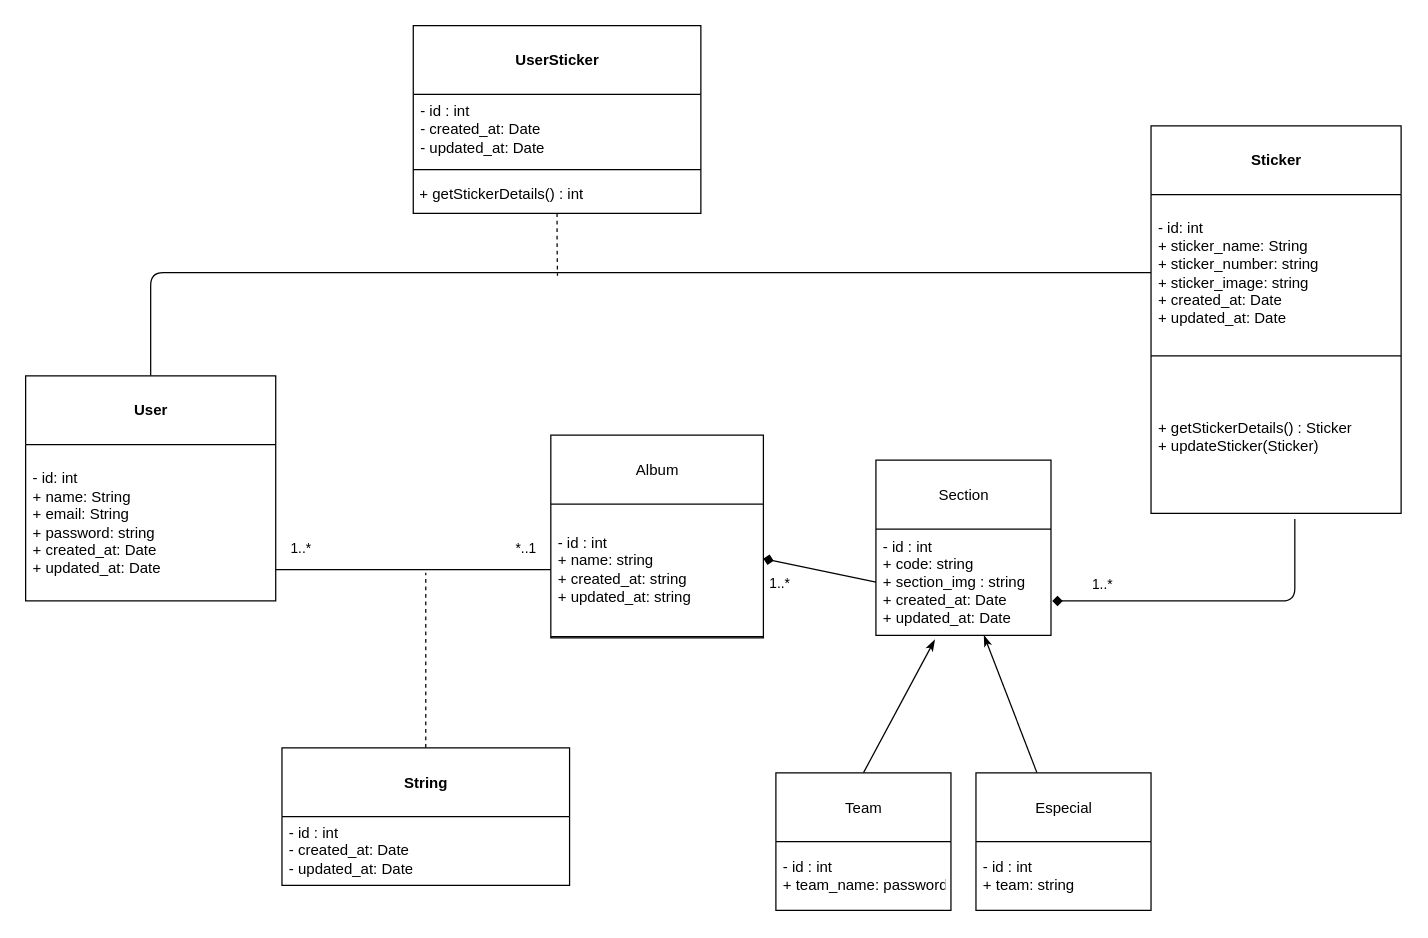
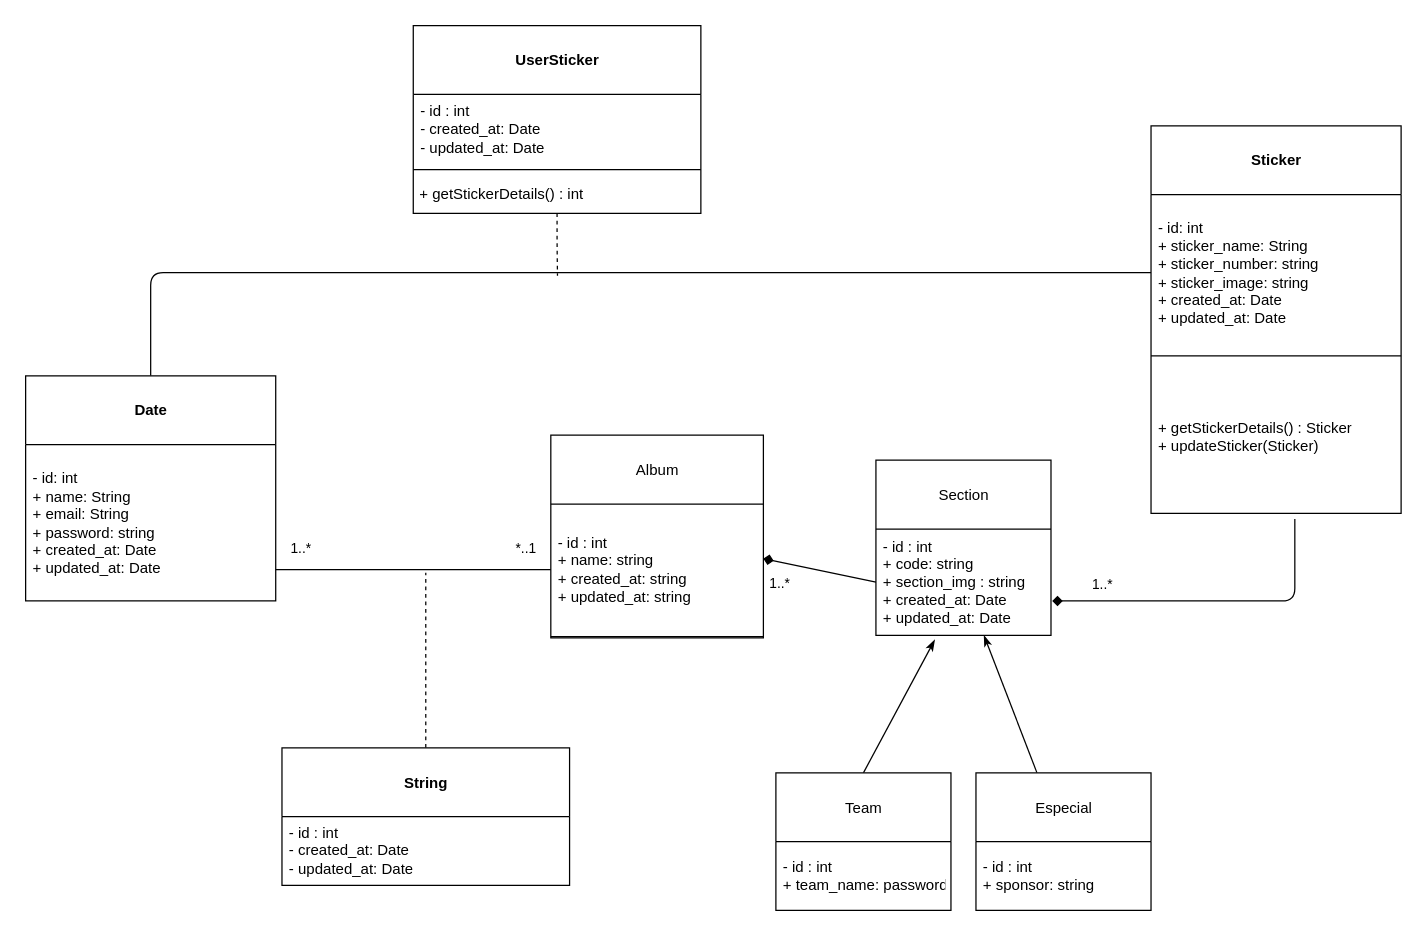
node "User": label "User" -> "Date"
node "- id : int + team: string": label "- id : int + team: string" -> "- id : int + sponsor: string"
